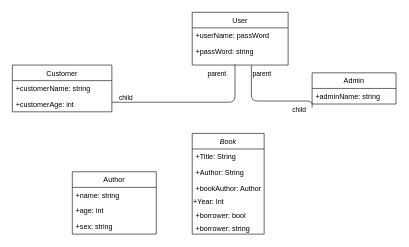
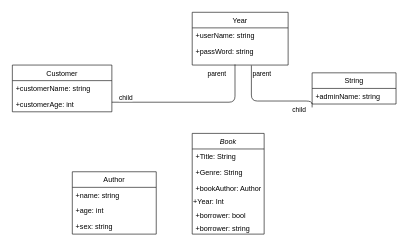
node "User": label "User" -> "Year"
node "+userName: passWord": label "+userName: passWord" -> "+userName: string"
node "Admin": label "Admin" -> "String"
node "+Author: String": label "+Author: String" -> "+Genre: String"
